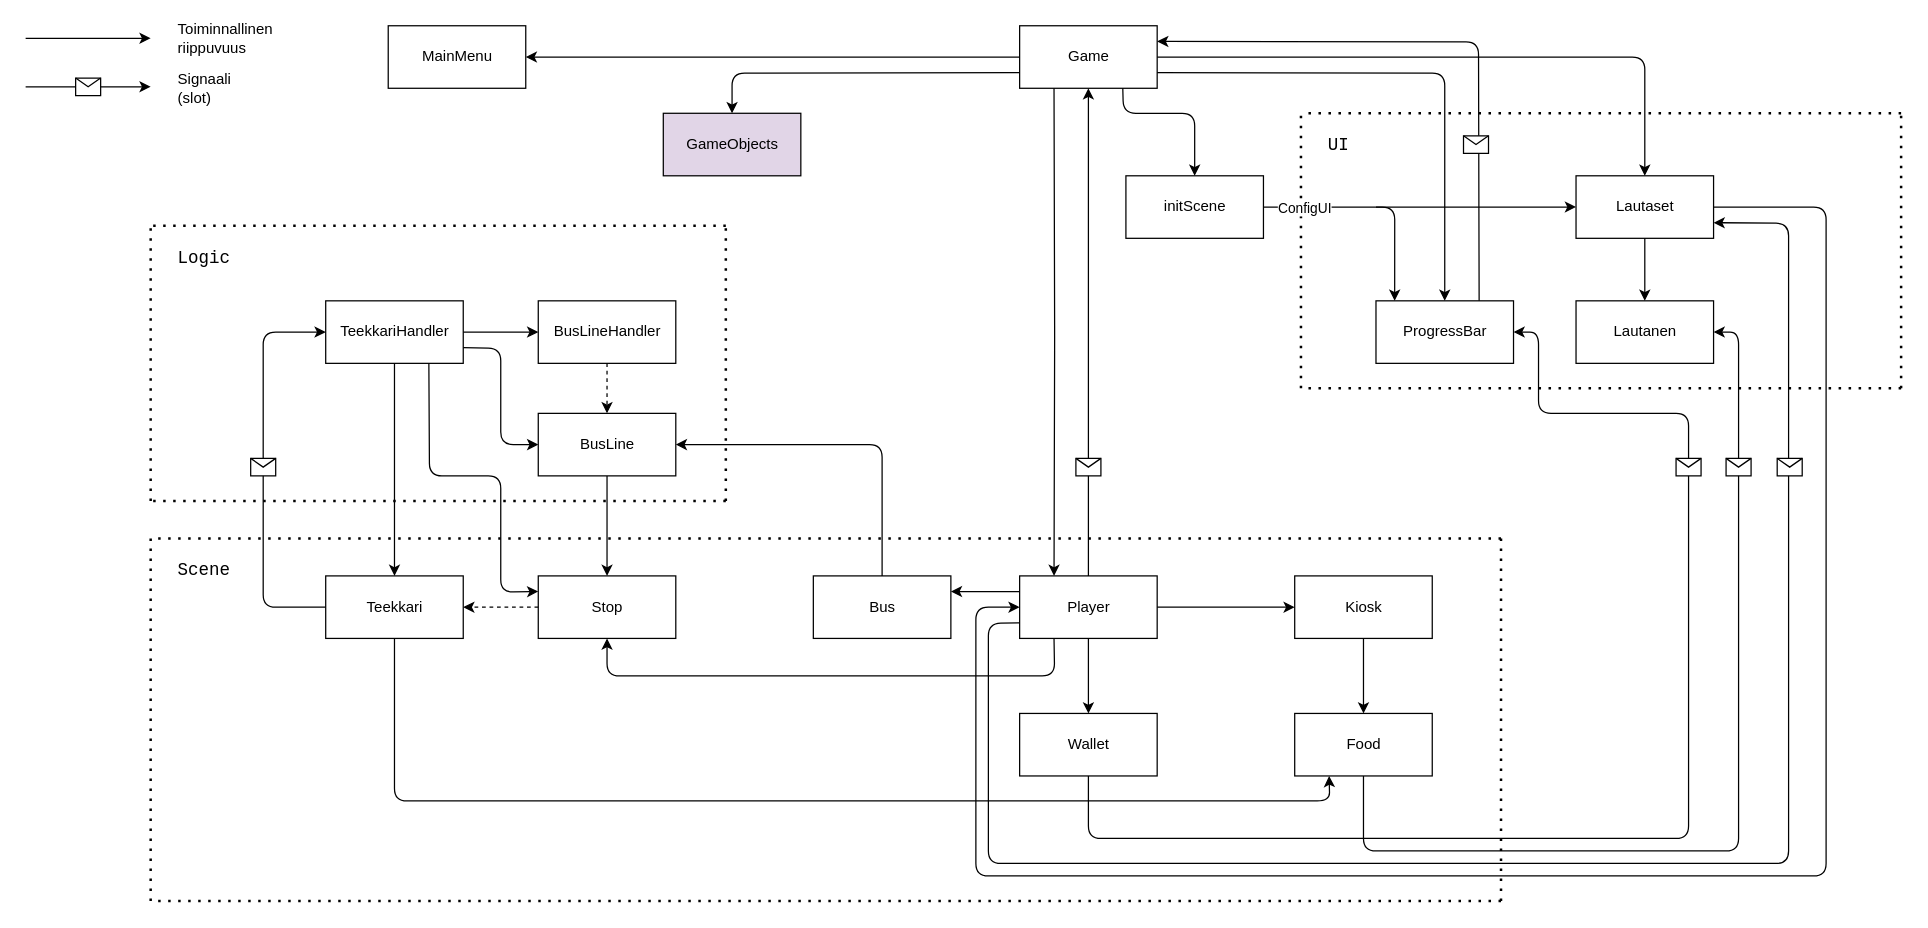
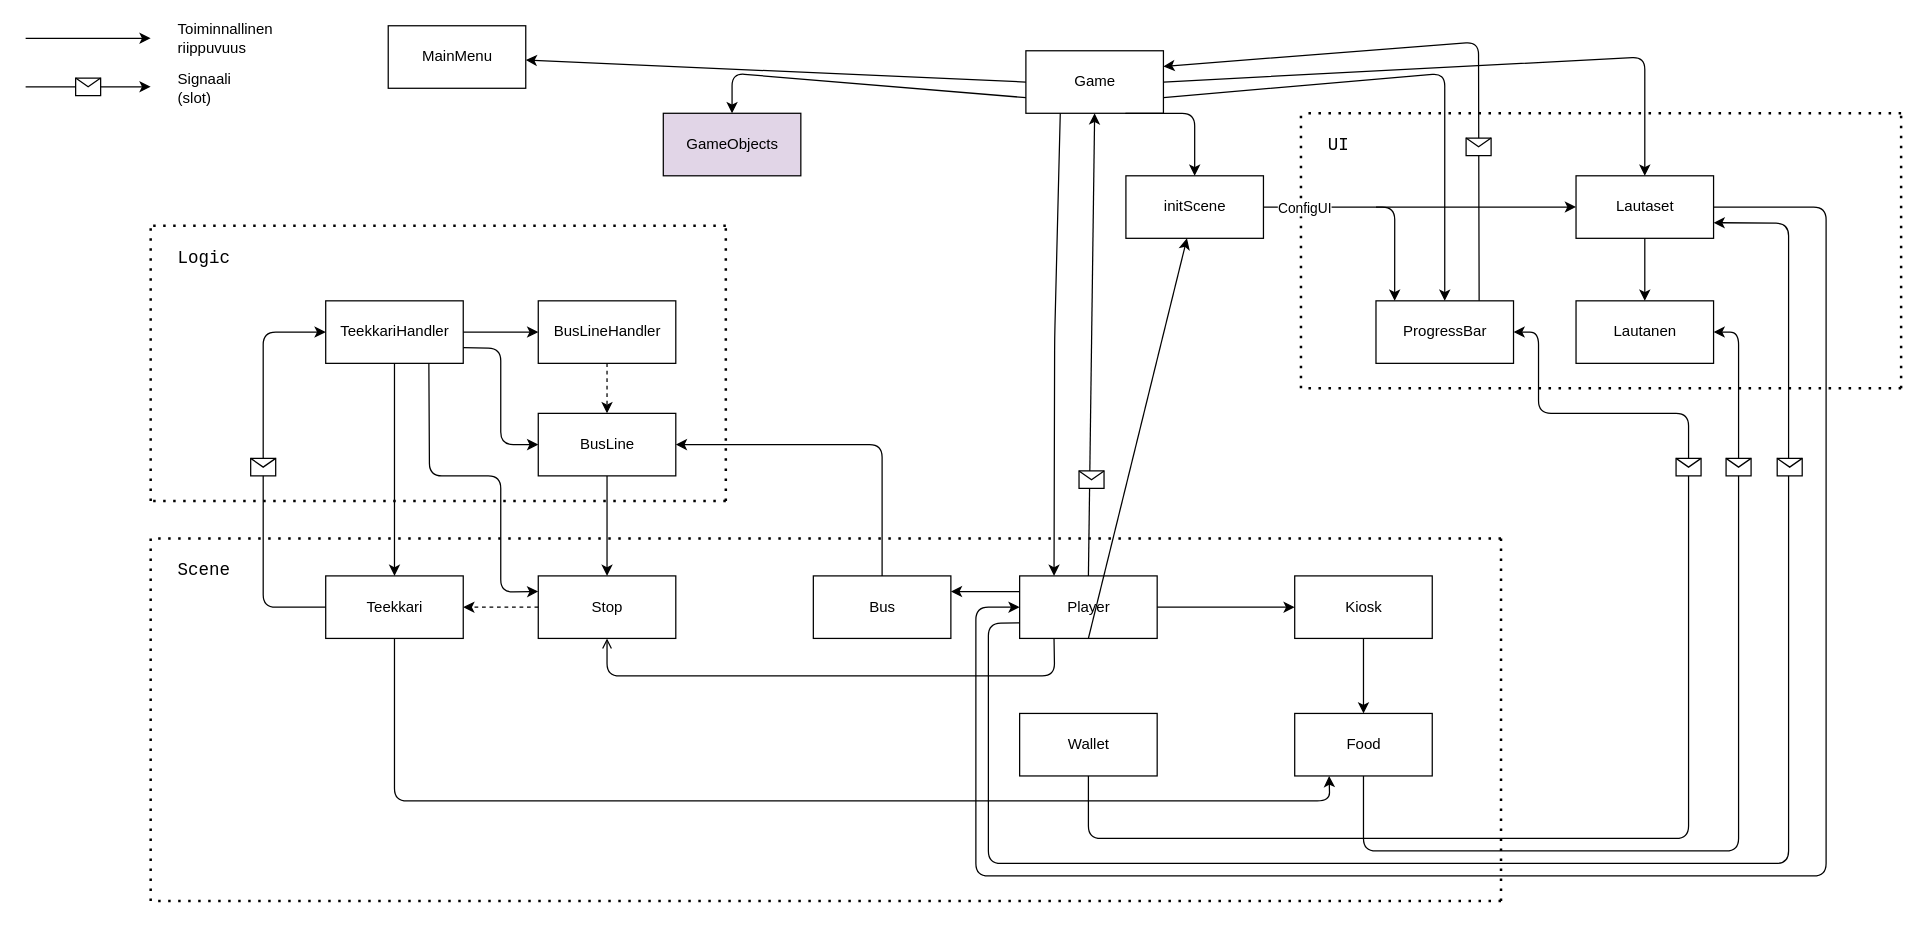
node "Game": moved (1088, 57) -> (1094, 82)
edge "Player" -> "Stop": arrowhead classic -> open
edge "Player" -> "Wallet": now "Player" -> "initScene"
